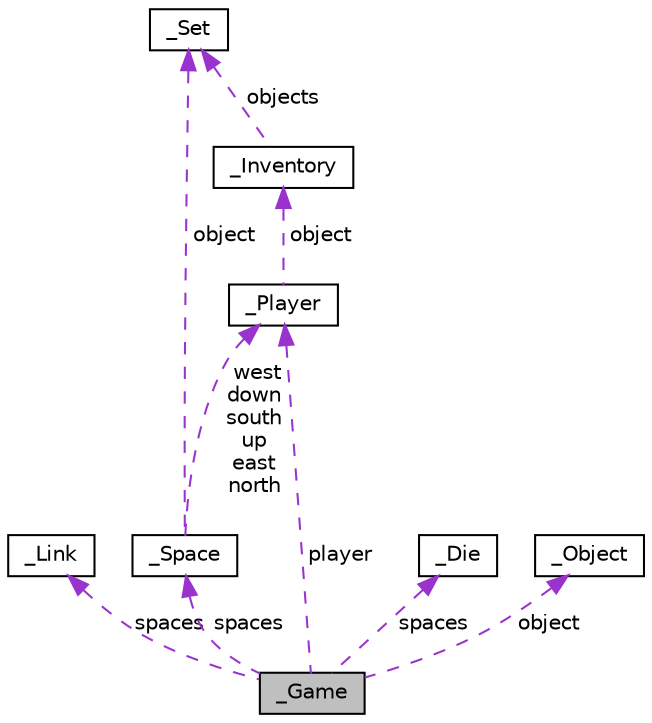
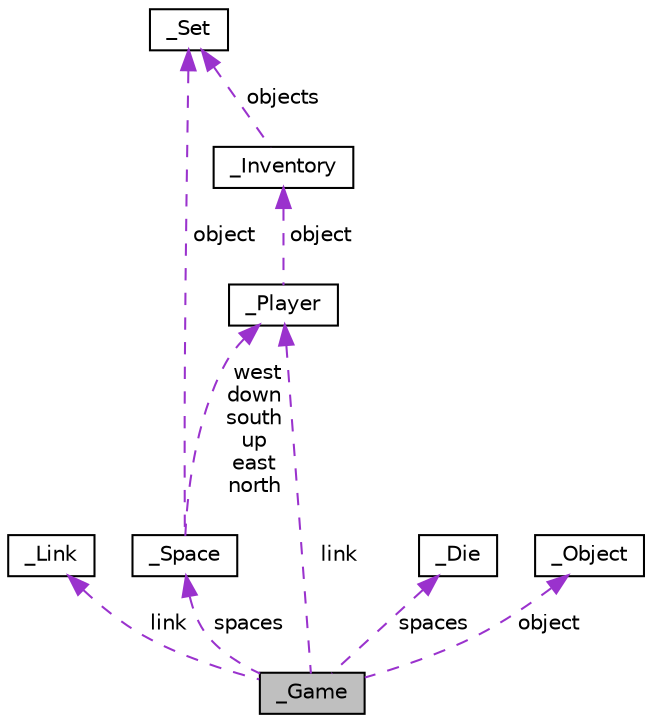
edge "_Game" -> "_Player": label " player" -> " link"
edge "_Game" -> "_Link": label " spaces" -> " link"
